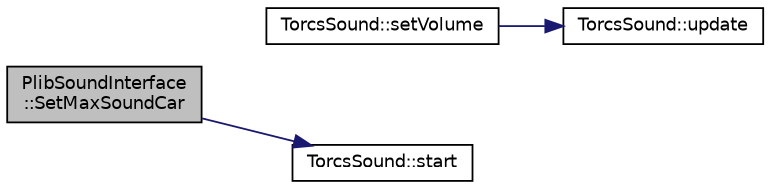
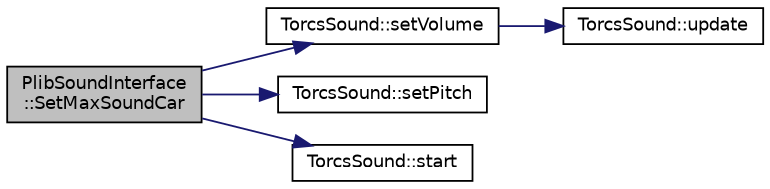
edge "PlibSoundInterface ::SetMaxSoundCar" -> "TorcsSound::setVolume": added
node "TorcsSound::setPitch": added
